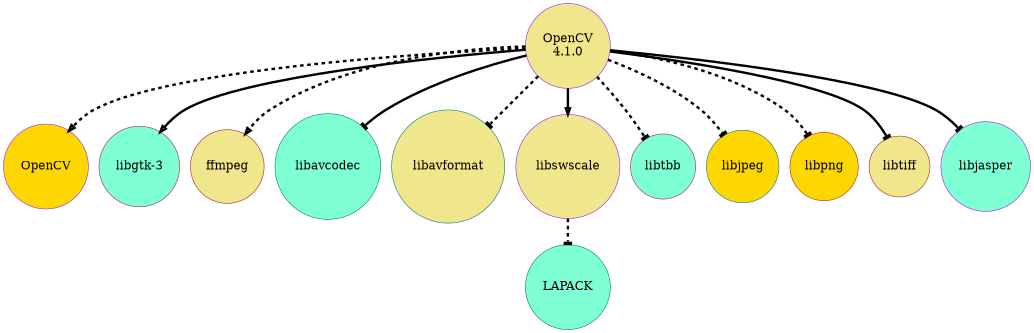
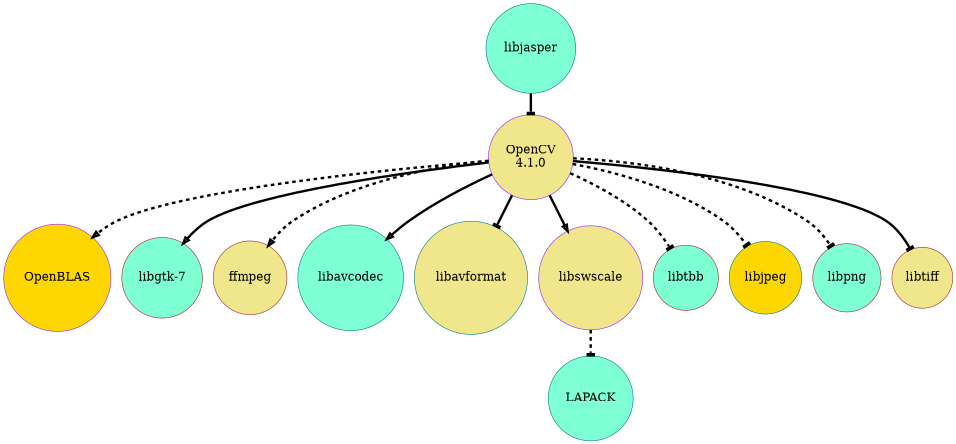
edge "OpenCV 4.1.0" -> "libjasper": reversed
edge "OpenCV 4.1.0" -> "libavcodec": arrowhead tee -> onormal
edge "OpenCV 4.1.0" -> "libavformat": style dashed -> solid
node "OpenCV": label "OpenCV" -> "OpenBLAS"
node "libgtk-3": label "libgtk-3" -> "libgtk-7"
node "libpng": fillcolor gold -> aquamarine
node "libjasper": color purple -> teal
